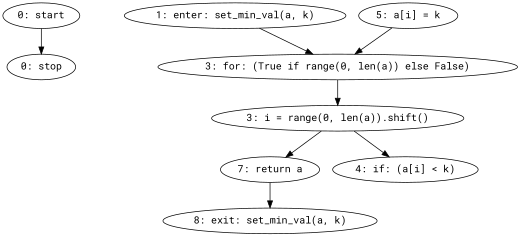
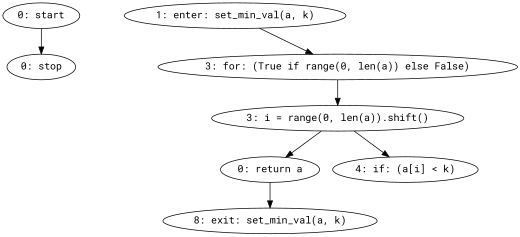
node "5: a[i] = k": removed
node "7: return a": label "7: return a" -> "0: return a"
